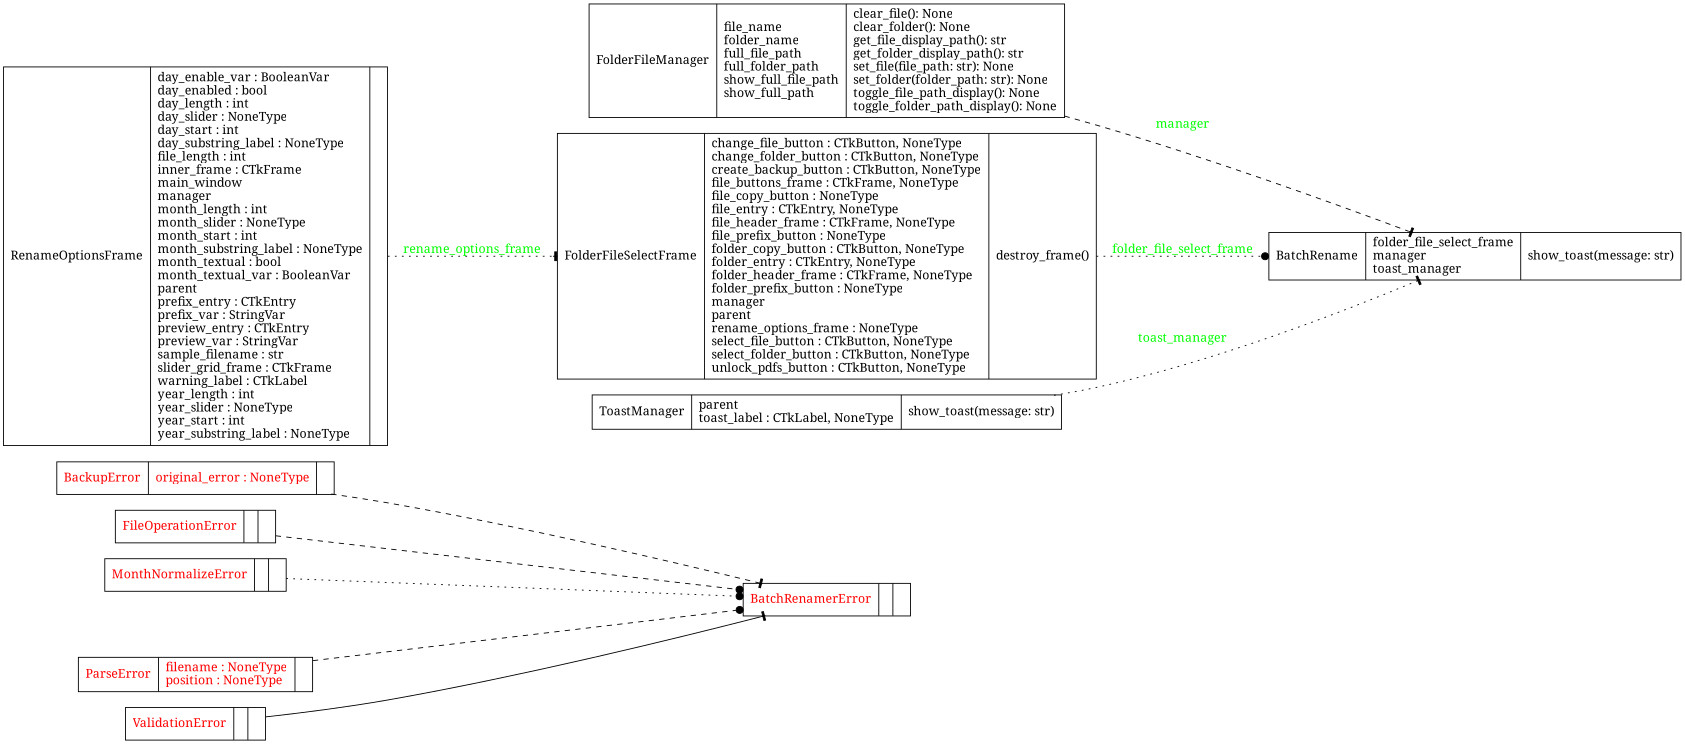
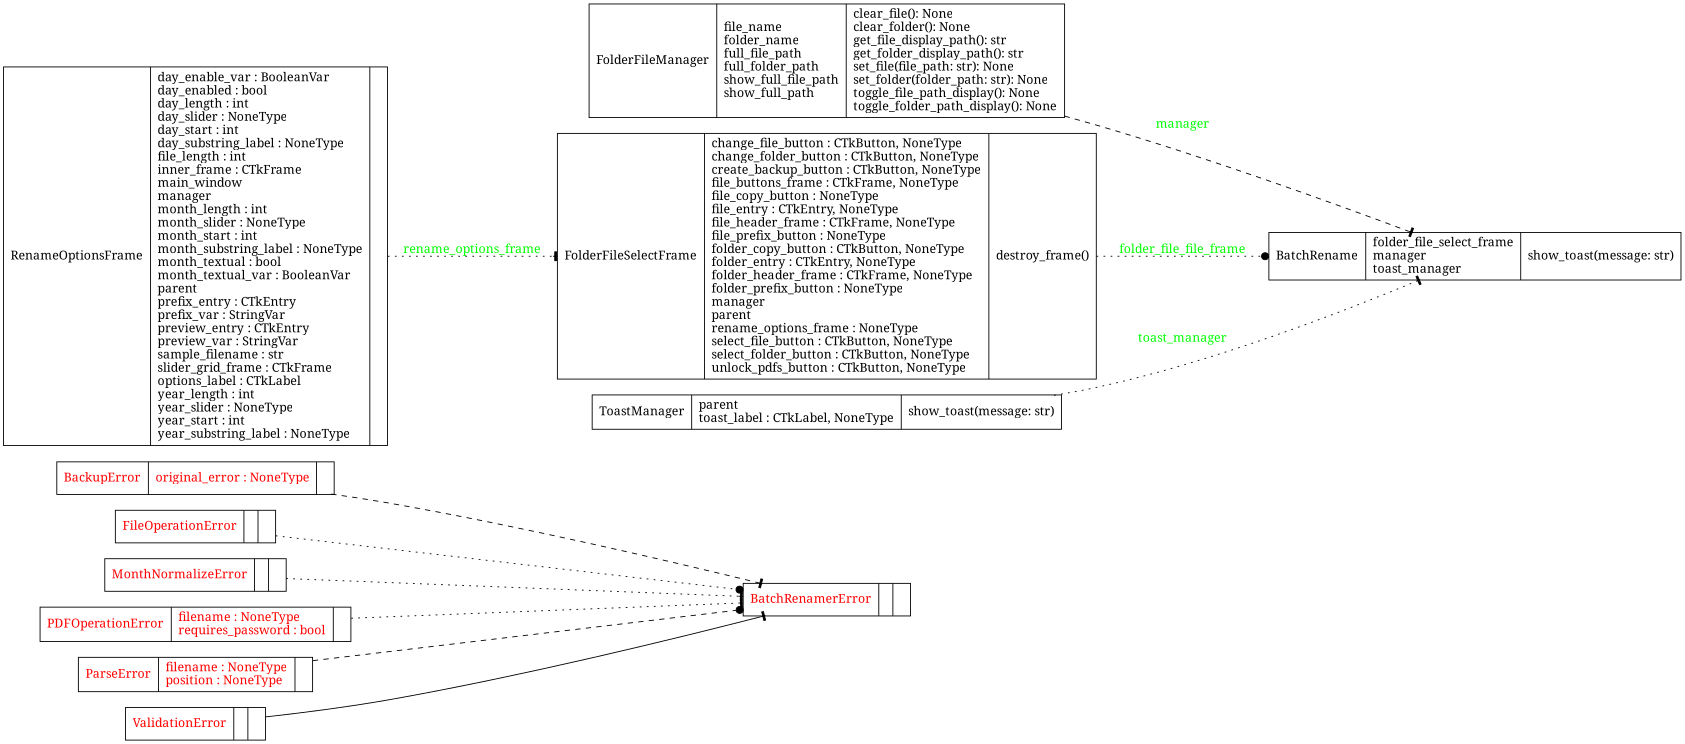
edge "FolderFileSelectFrame" -> "BatchRename": label "folder_file_select_frame" -> "folder_file_file_frame"
node "RenameOptionsFrame": text "warning_label : CTkLabel" -> "options_label : CTkLabel"
edge "FileOperationError" -> "BatchRenamerError": style dashed -> dotted
edge "MonthNormalizeError" -> "BatchRenamerError": arrowhead dot -> tee
node "PDFOperationError": added
